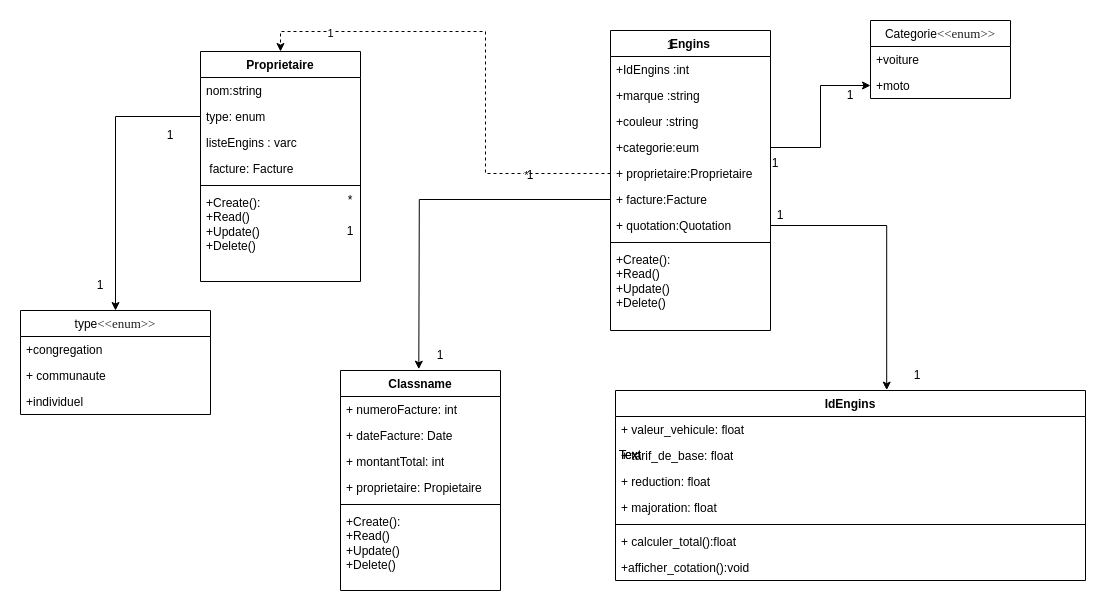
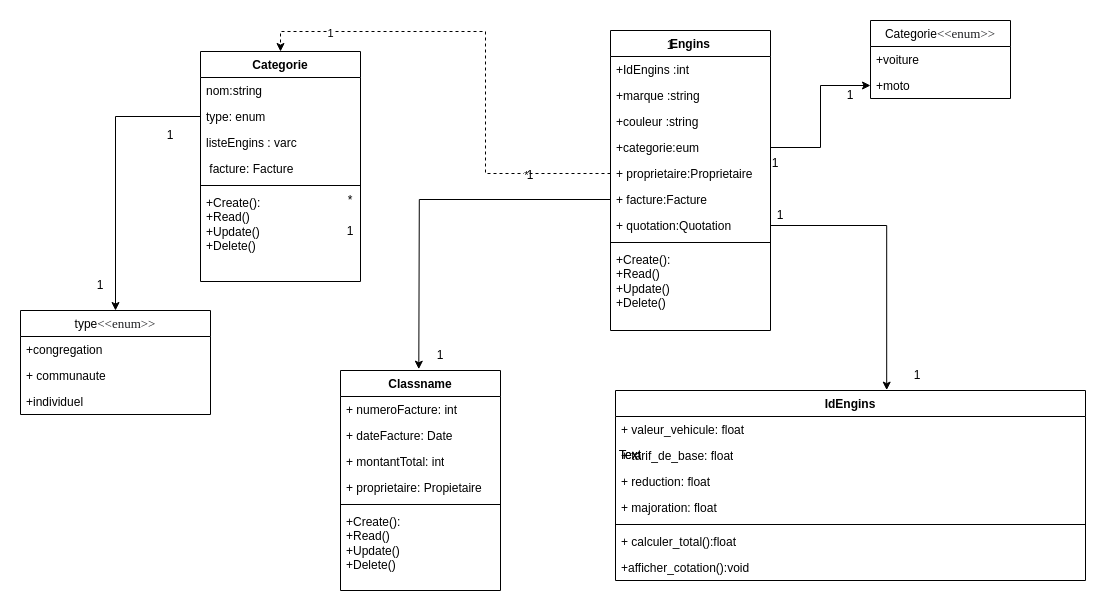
node "Proprietaire": label "Proprietaire" -> "Categorie"
